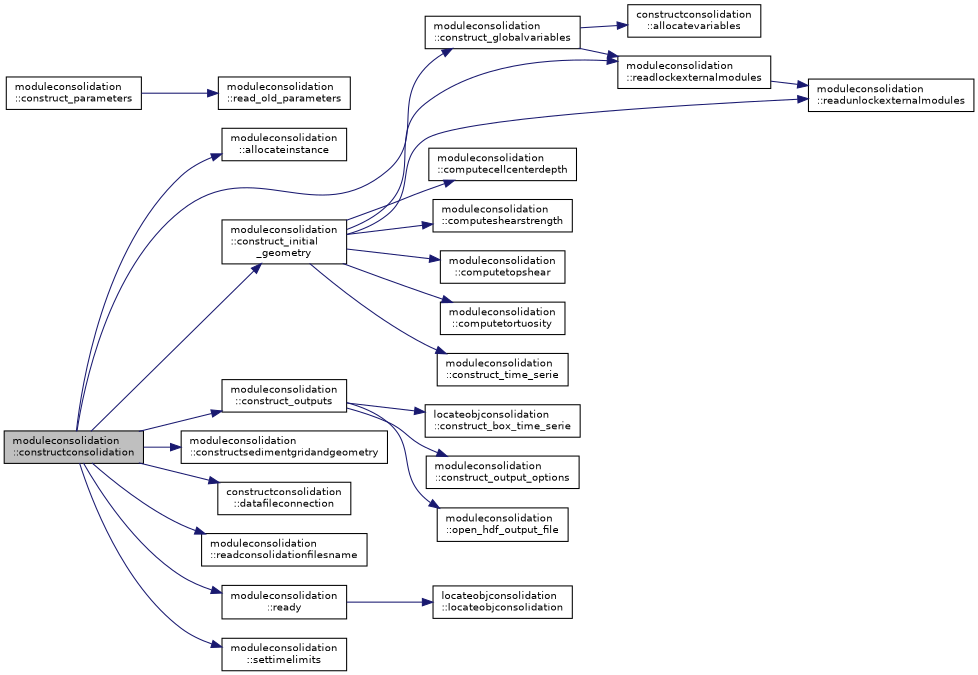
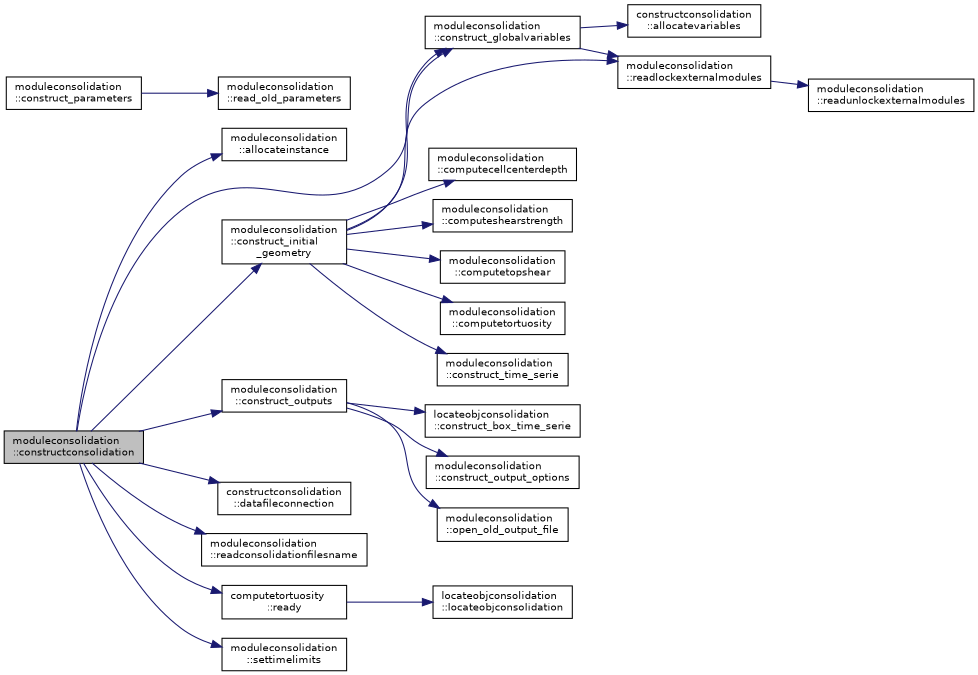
edge "moduleconsolidation ::construct_initial _geometry" -> "moduleconsolidation ::readunlockexternalmodules": now "moduleconsolidation ::construct_initial _geometry" -> "moduleconsolidation ::construct_globalvariables"
node "moduleconsolidation ::constructsedimentgridandgeometry": removed
node "moduleconsolidation ::open_hdf_output_file": label "moduleconsolidation ::open_hdf_output_file" -> "moduleconsolidation ::open_old_output_file"
node "moduleconsolidation ::ready": label "moduleconsolidation ::ready" -> "computetortuosity ::ready"
